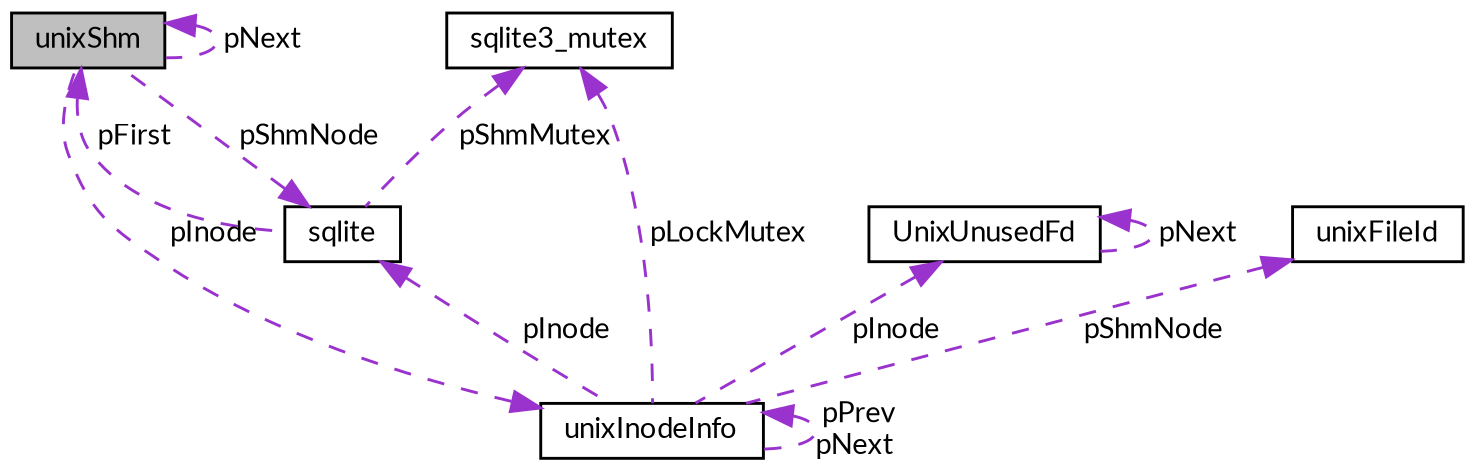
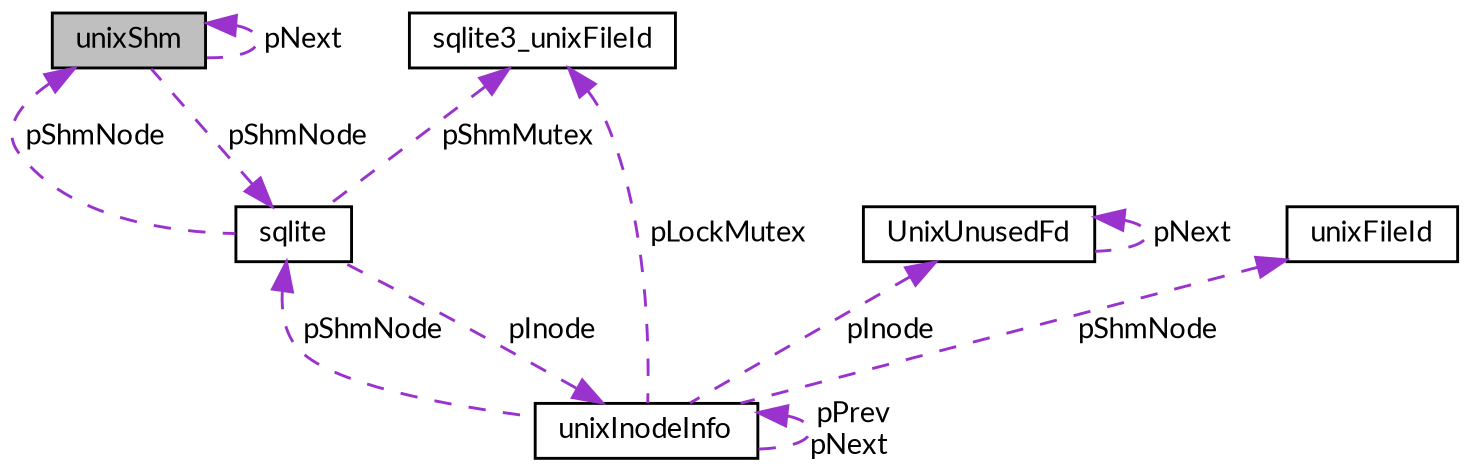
node "sqlite3_mutex": label "sqlite3_mutex" -> "sqlite3_unixFileId"
edge "sqlite" -> "unixShm": label " pFirst" -> " pShmNode"
edge "unixShm" -> "unixInodeInfo": now "sqlite" -> "unixInodeInfo"
edge "unixInodeInfo" -> "sqlite": label " pInode" -> " pShmNode"
